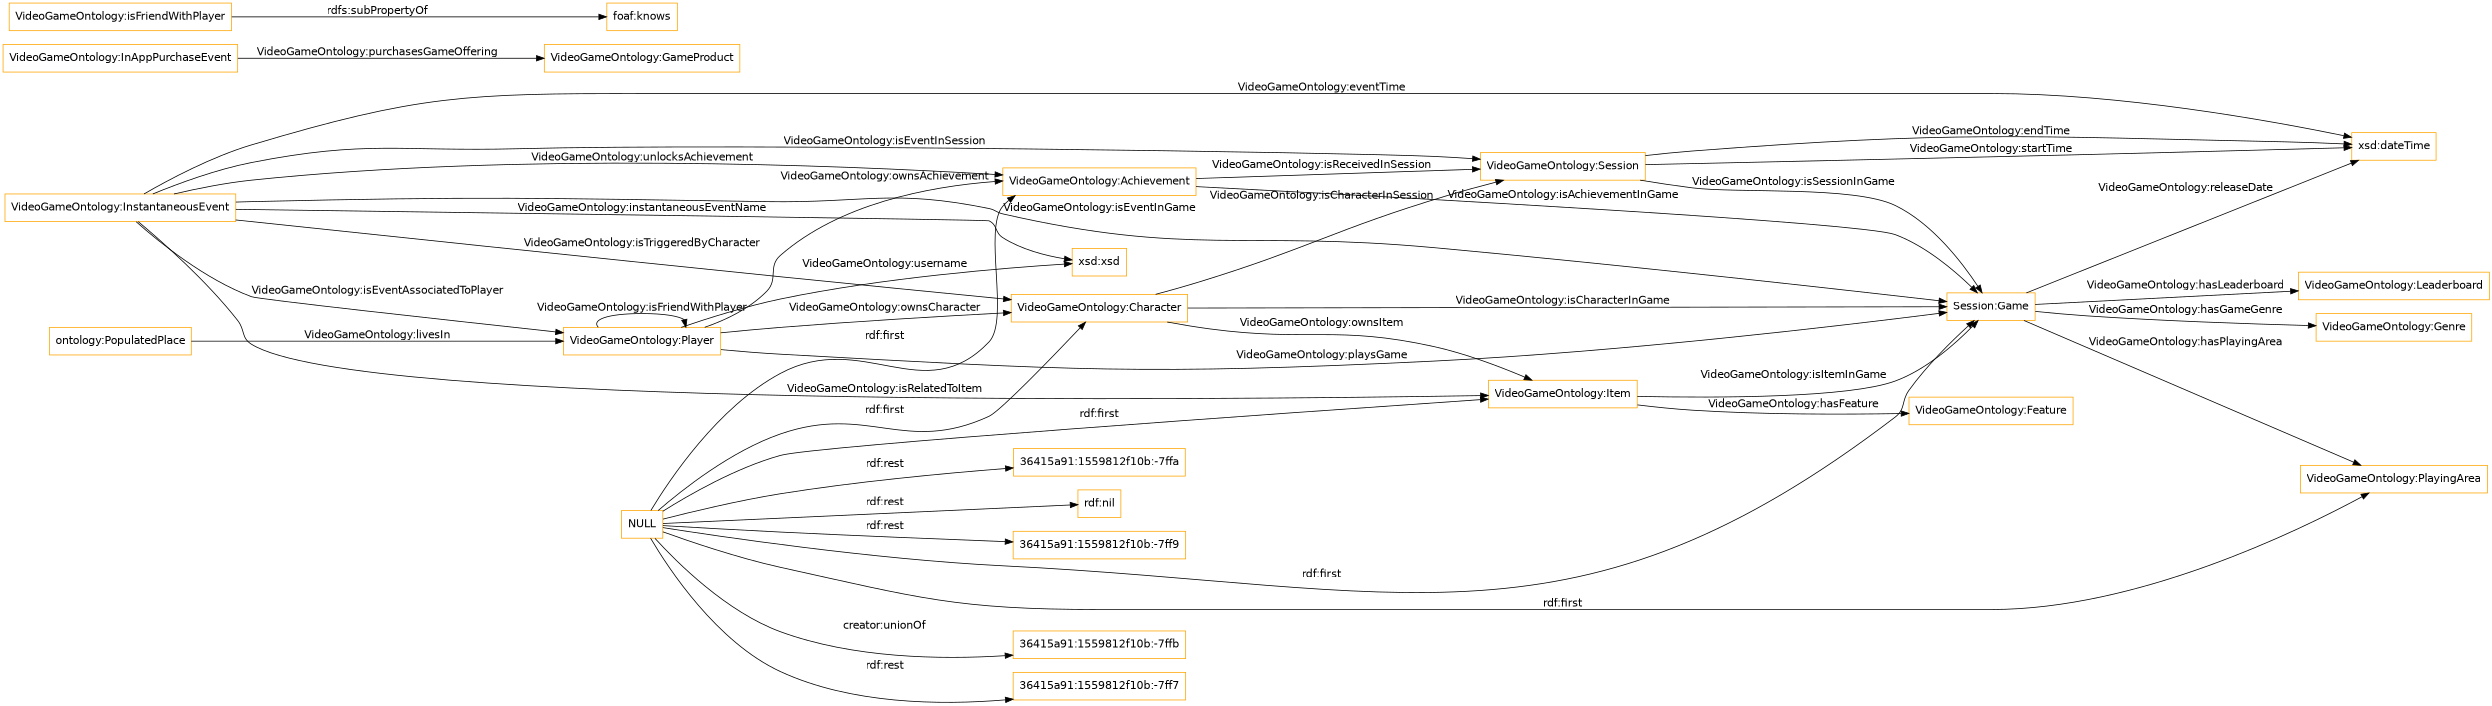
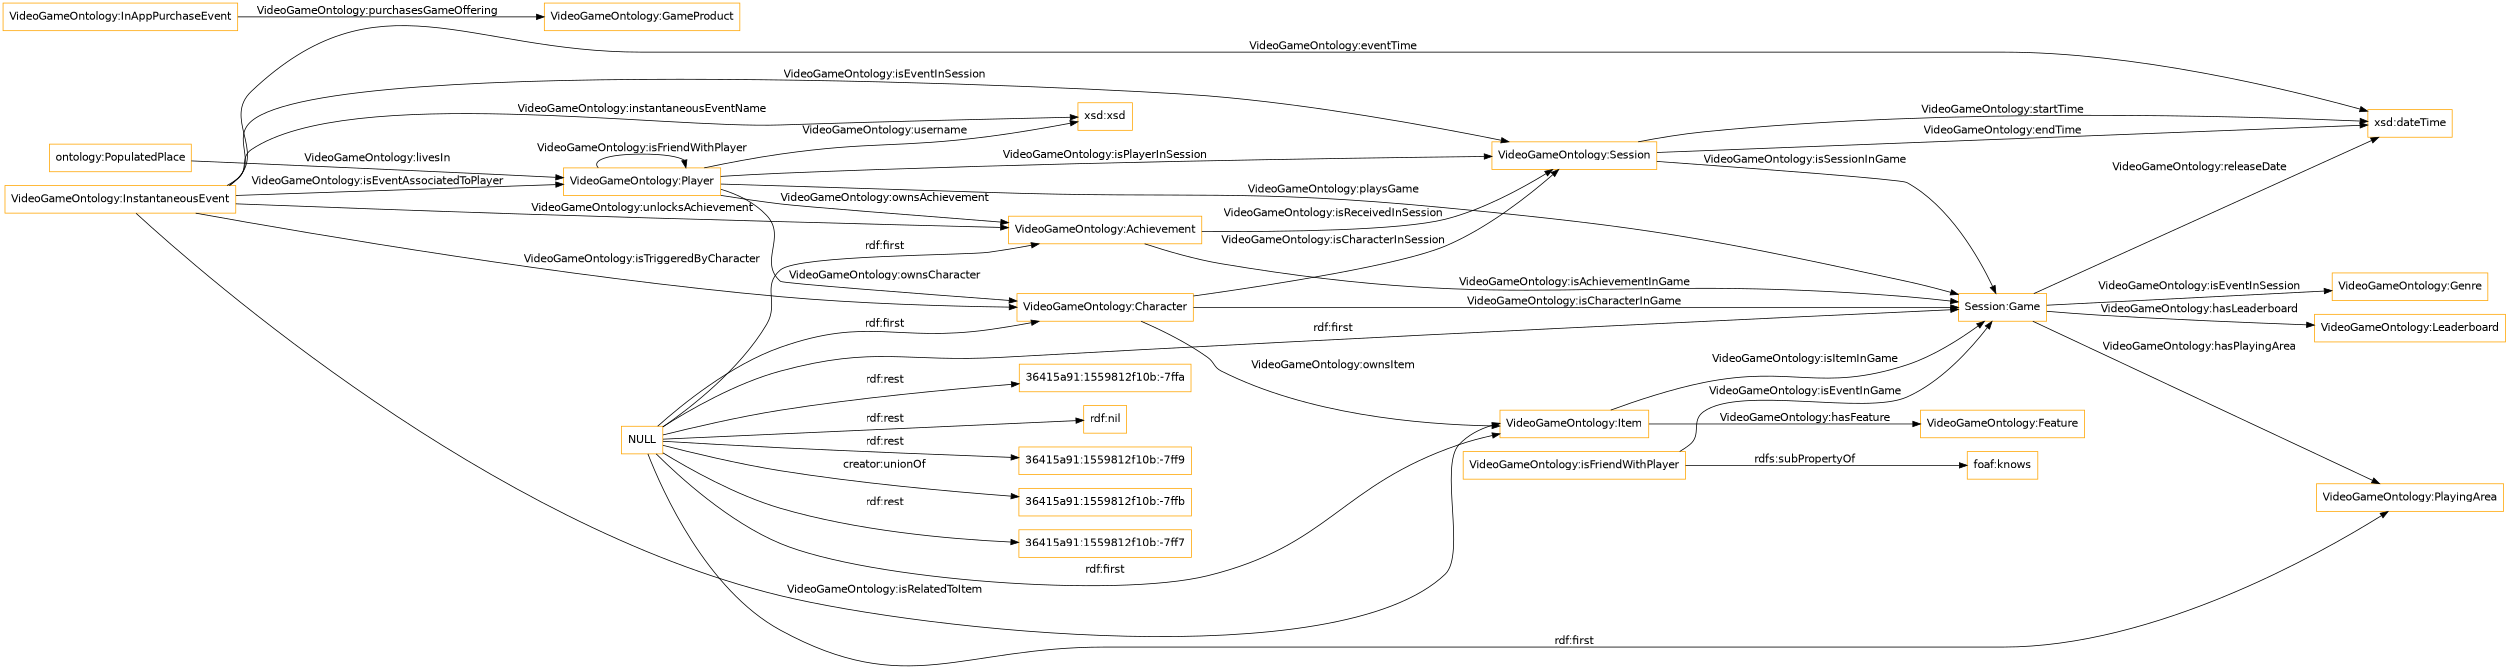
edge "VideoGameOntology:Player" -> "VideoGameOntology:Session": added, label "VideoGameOntology:isPlayerInSession"
edge "VideoGameOntology:InstantaneousEvent" -> "Session:Game": now "VideoGameOntology:isFriendWithPlayer" -> "Session:Game"
edge "Session:Game" -> "VideoGameOntology:Genre": label "VideoGameOntology:hasGameGenre" -> "VideoGameOntology:isEventInSession"
